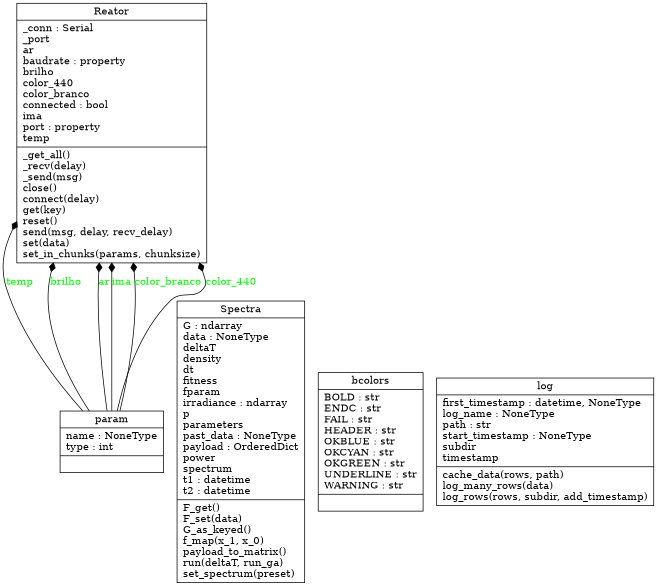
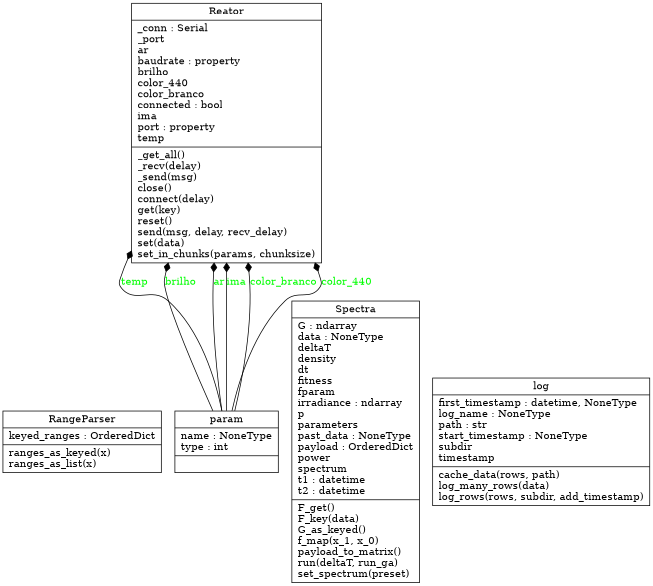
node "RangeParser": added
node "bcolors": removed
node "Spectra": text "F_set(data)" -> "F_key(data)"
